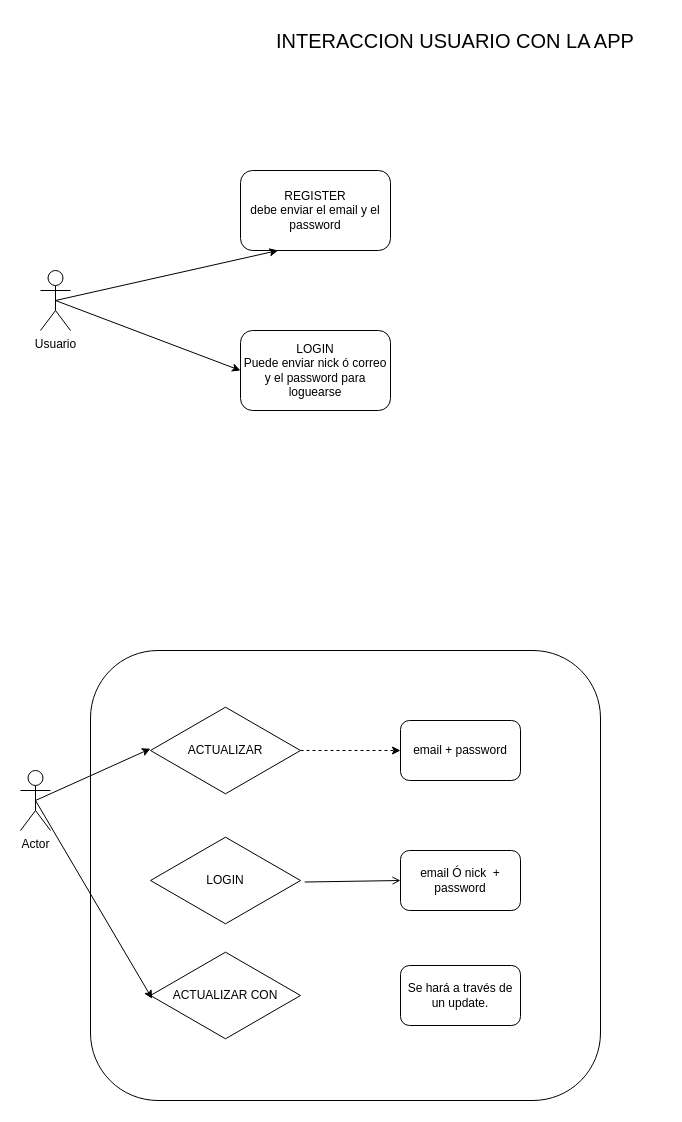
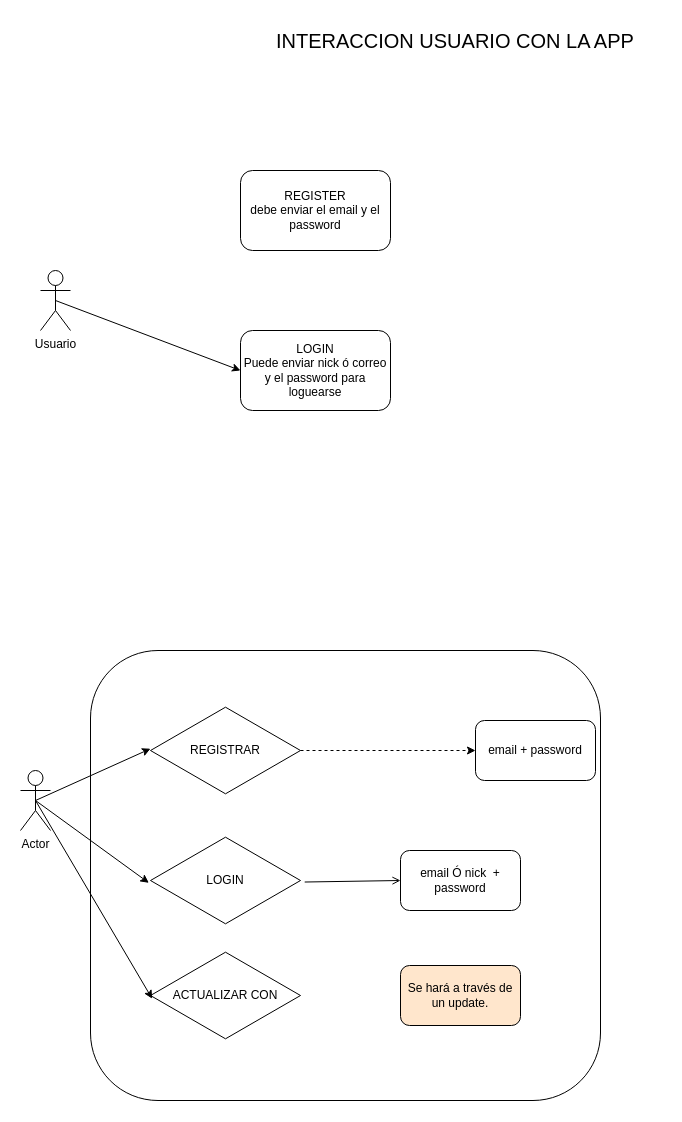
edge "Usuario" -> "REGISTER debe enviar el email y el password": removed
node "ACTUALIZAR": label "ACTUALIZAR" -> "REGISTRAR"
node "email + password": moved (461, 751) -> (536, 751)
edge "Actor" -> "LOGIN": added
node "Se hará a través de un update.": fillcolor #ffffff -> #ffe6cc
